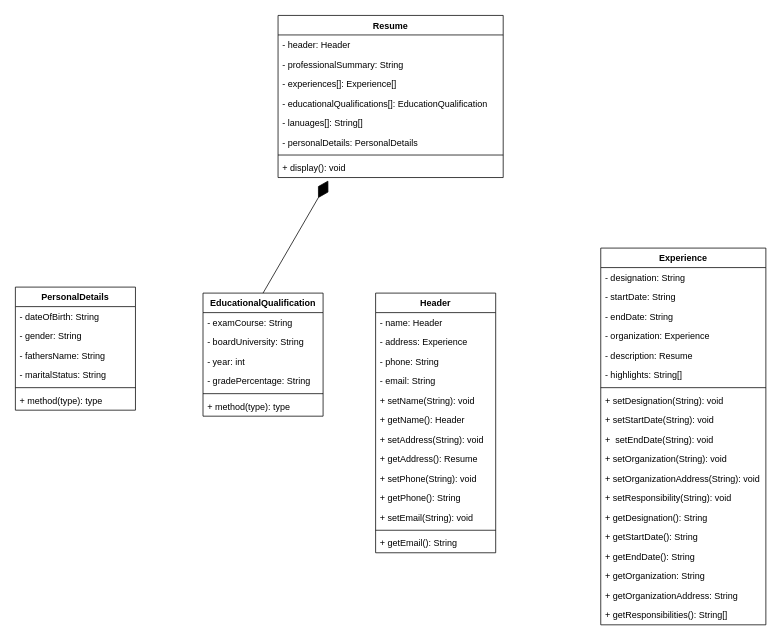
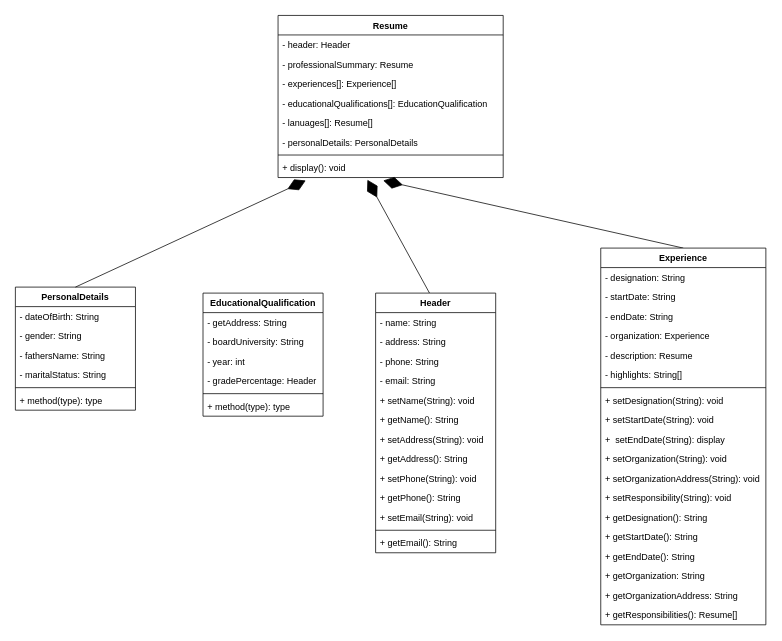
node "- professionalSummary: String": label "- professionalSummary: String" -> "- professionalSummary: Resume"
node "- lanuages[]: String[]": label "- lanuages[]: String[]" -> "- lanuages[]: Resume[]"
edge "Experience" -> "+ display(): void": added
edge "PersonalDetails" -> "+ display(): void": added
edge "EducationalQualification" -> "+ display(): void": removed
edge "Header" -> "+ display(): void": added
node "- examCourse: String": label "- examCourse: String" -> "- getAddress: String"
node "- name: Header": label "- name: Header" -> "- name: String"
node "- address: Experience": label "- address: Experience" -> "- address: String"
node "- gradePercentage: String": label "- gradePercentage: String" -> "- gradePercentage: Header"
node "+ getName(): Header": label "+ getName(): Header" -> "+ getName(): String"
node "+ setEndDate(String): void": label "+ setEndDate(String): void" -> "+ setEndDate(String): display"
node "+ getAddress(): Resume": label "+ getAddress(): Resume" -> "+ getAddress(): String"
node "+ getResponsibilities(): String[]": label "+ getResponsibilities(): String[]" -> "+ getResponsibilities(): Resume[]"
